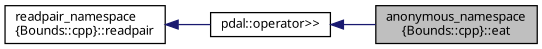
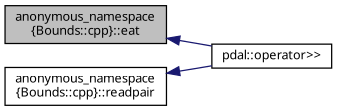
node "readpair_namespace {Bounds::cpp}::readpair": label "readpair_namespace {Bounds::cpp}::readpair" -> "anonymous_namespace {Bounds::cpp}::readpair"
edge "anonymous_namespace {Bounds::cpp}::eat" -> "pdal::operator>>": reversed
